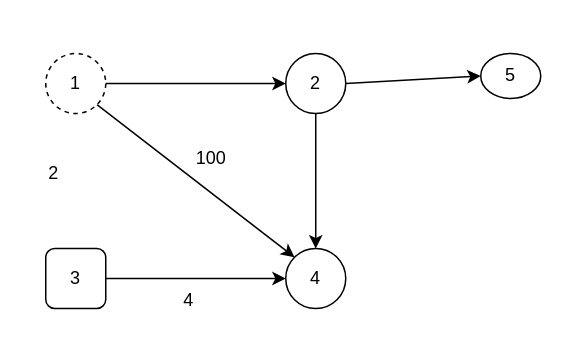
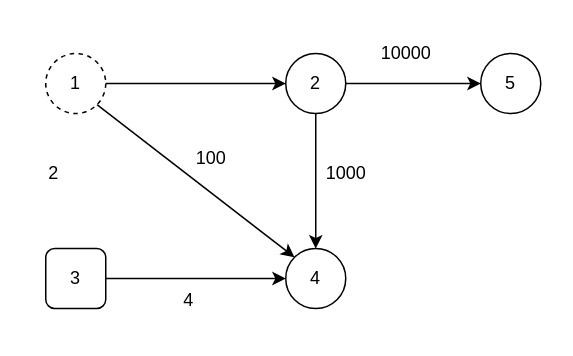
node "10000": added
node "5": size 60x45 -> 60x60
node "1000": added
